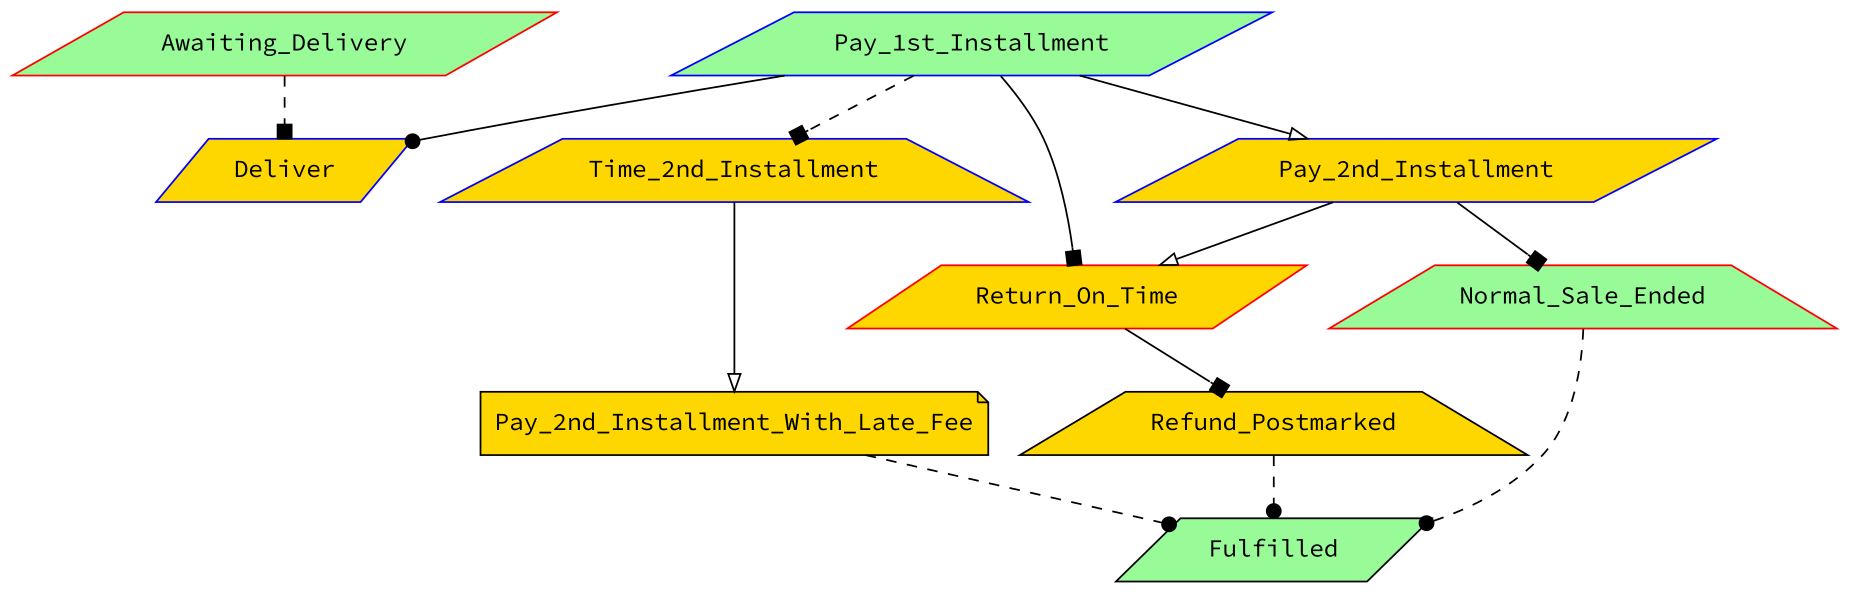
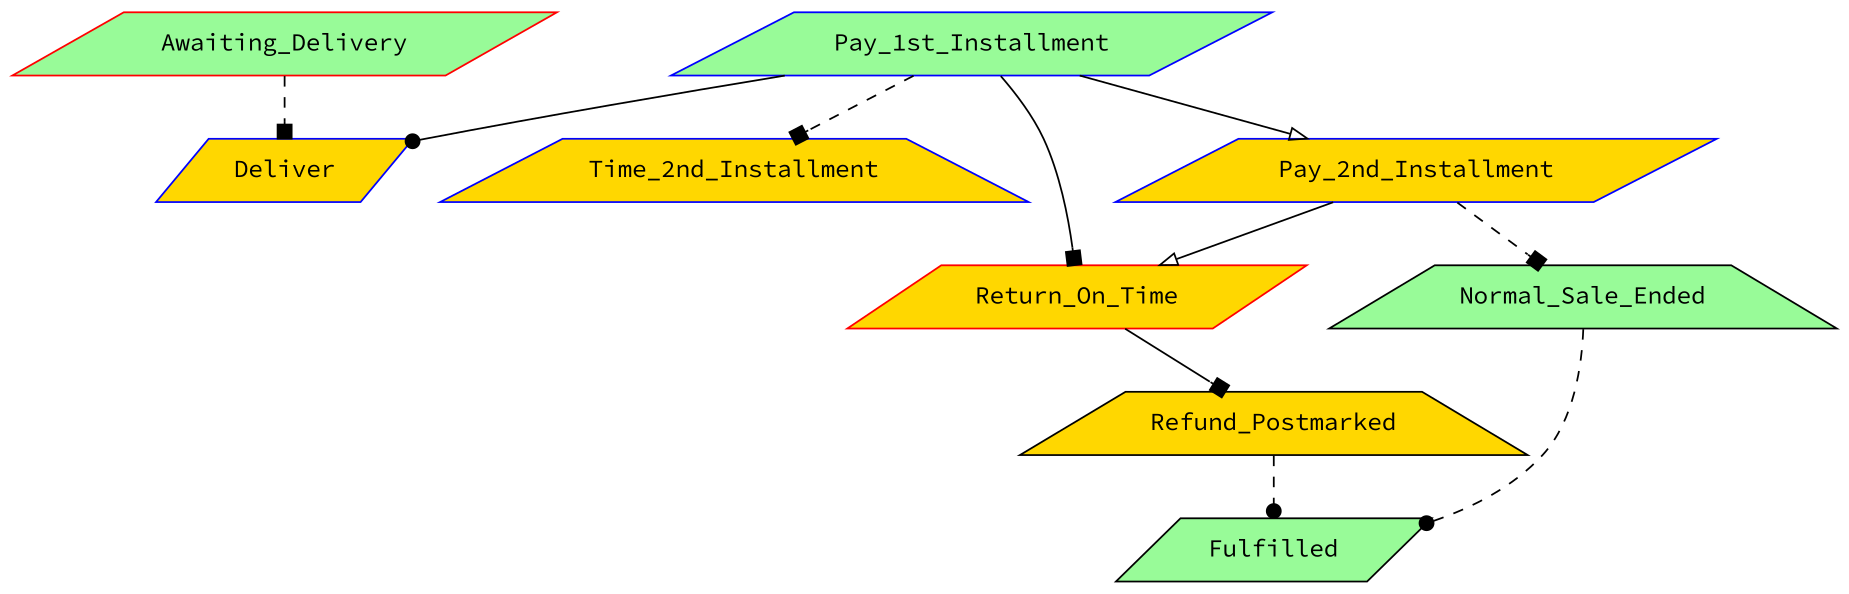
edge "Pay_2nd_Installment" -> "Normal_Sale_Ended": style solid -> dashed
node "Normal_Sale_Ended": color Red -> black
node "Pay_2nd_Installment_With_Late_Fee": removed
